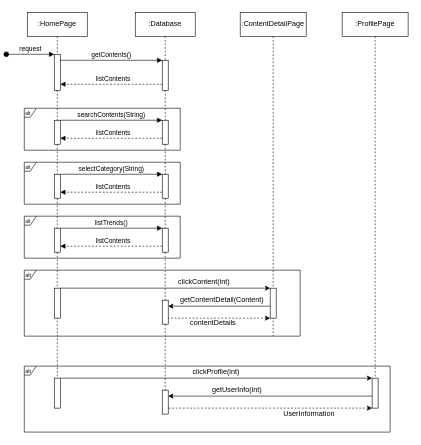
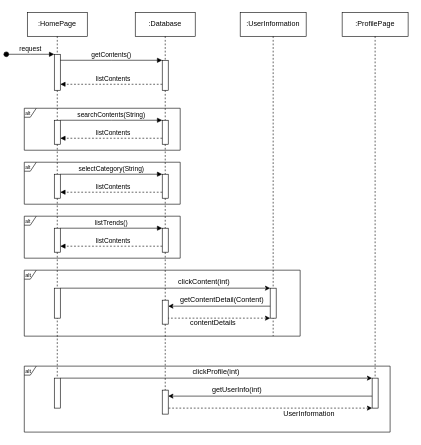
node ":ContentDetailPage": label ":ContentDetailPage" -> ":UserInformation"
